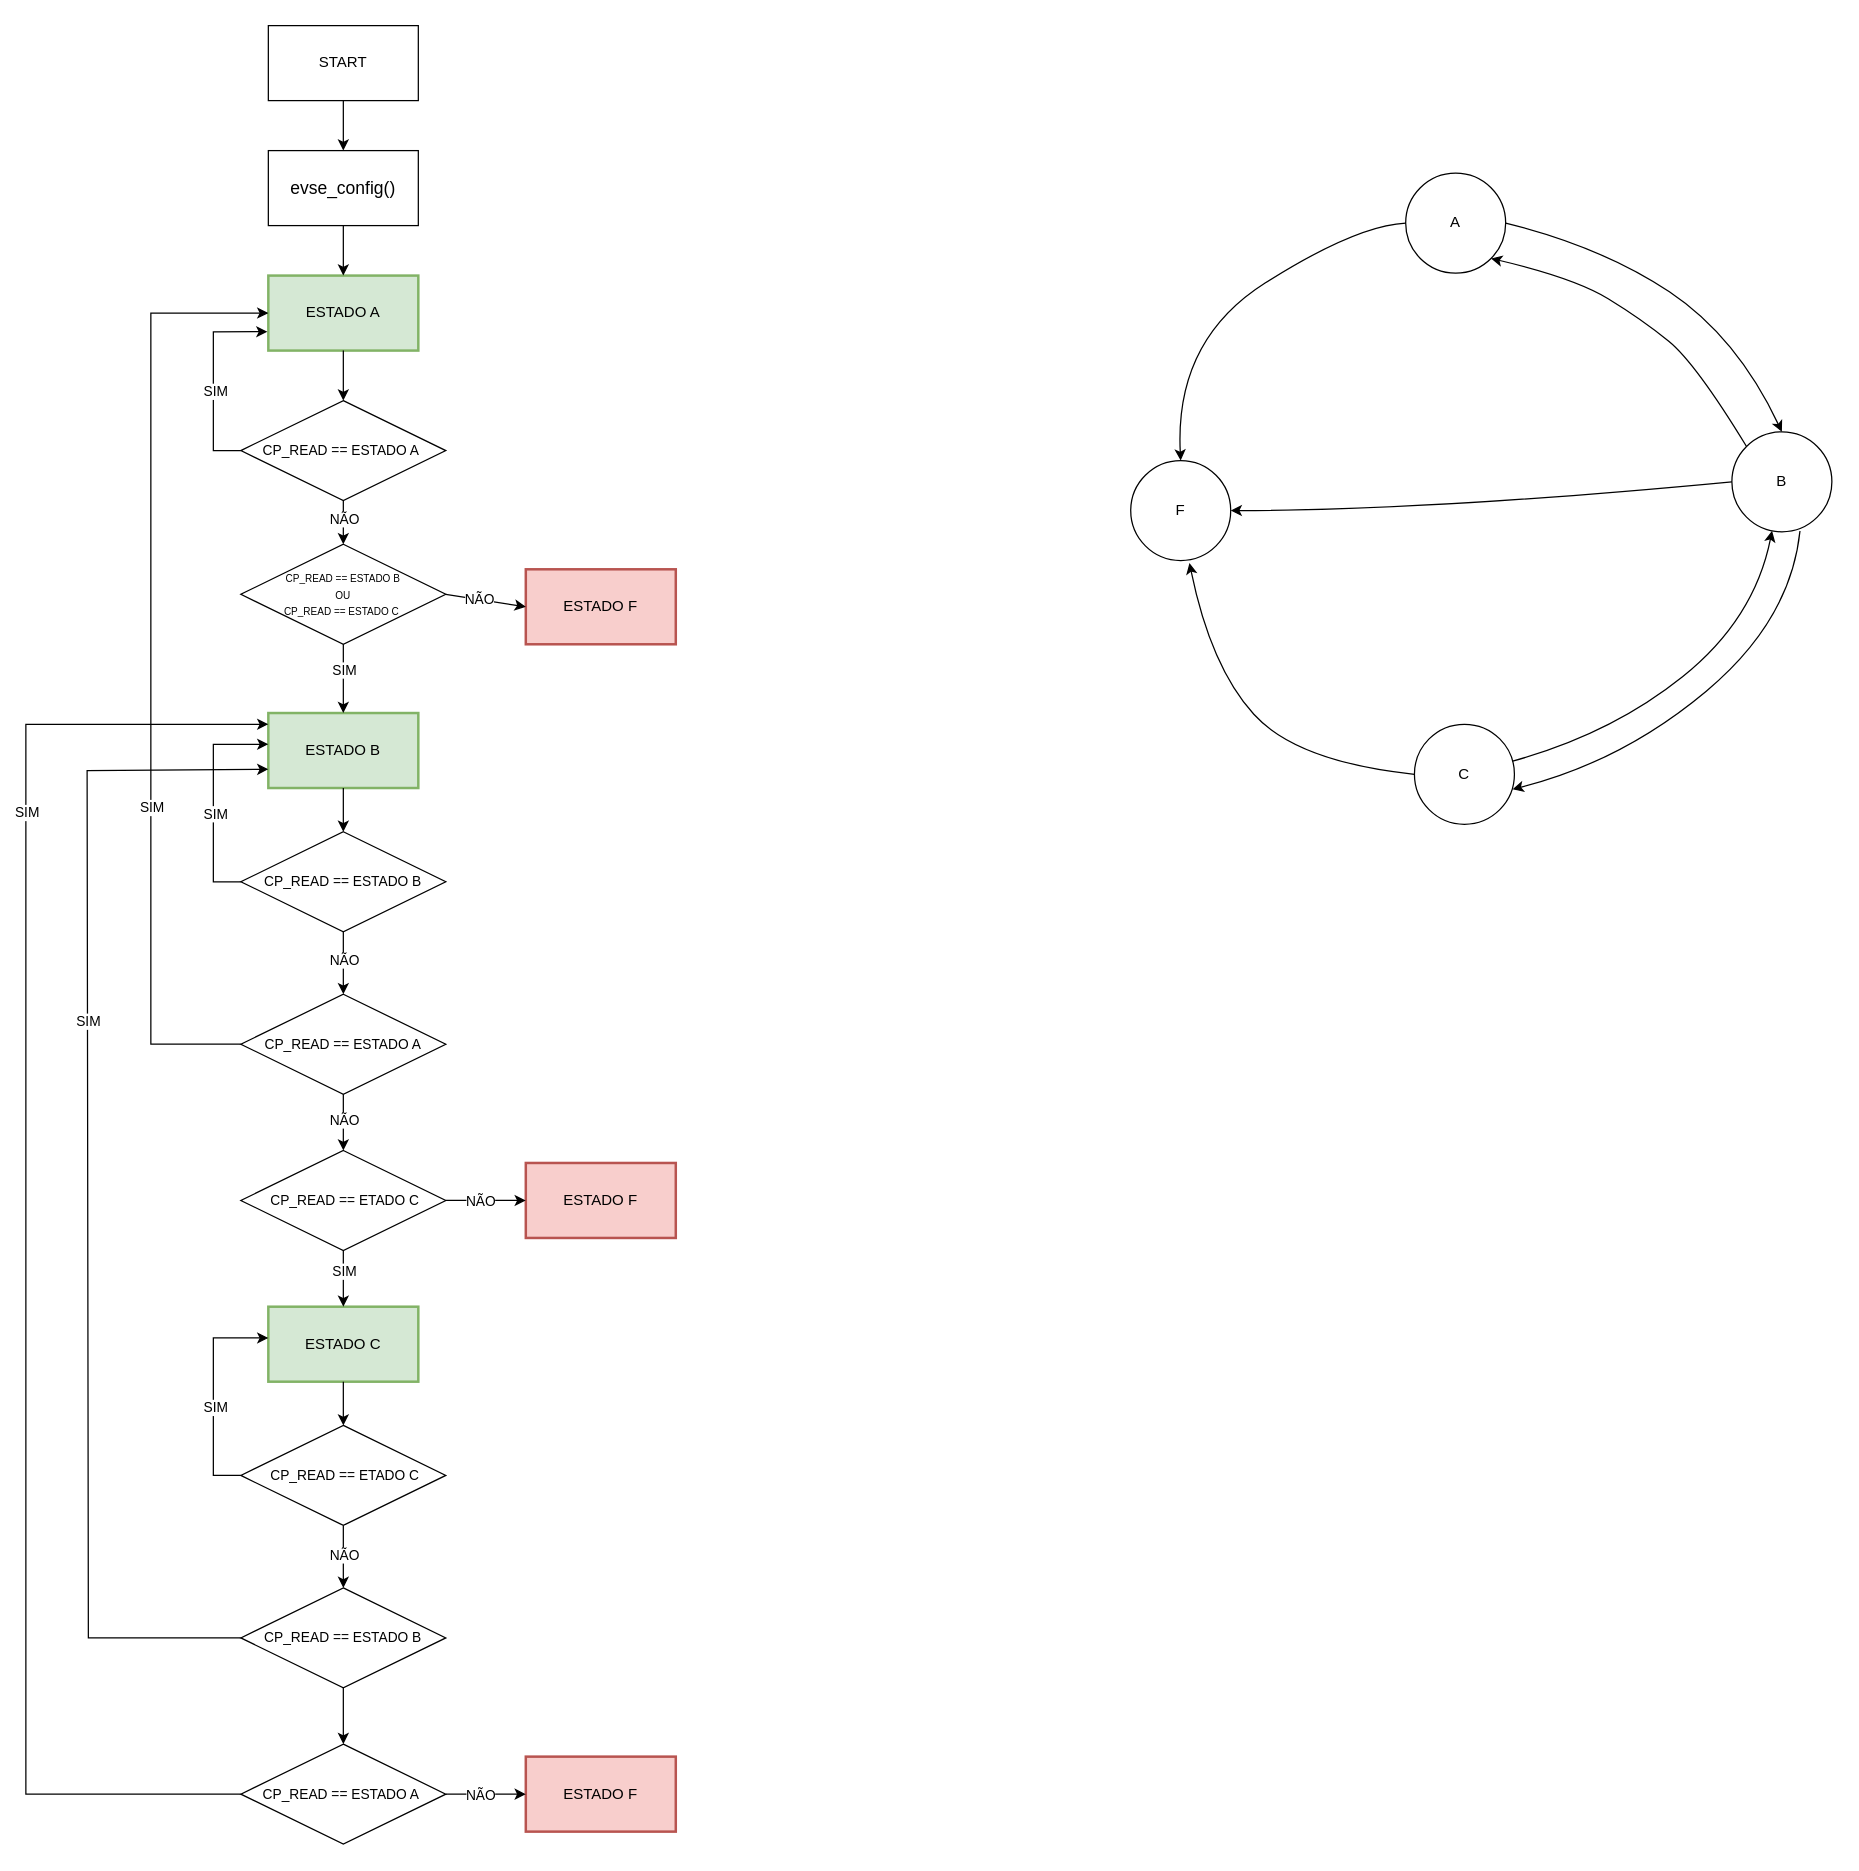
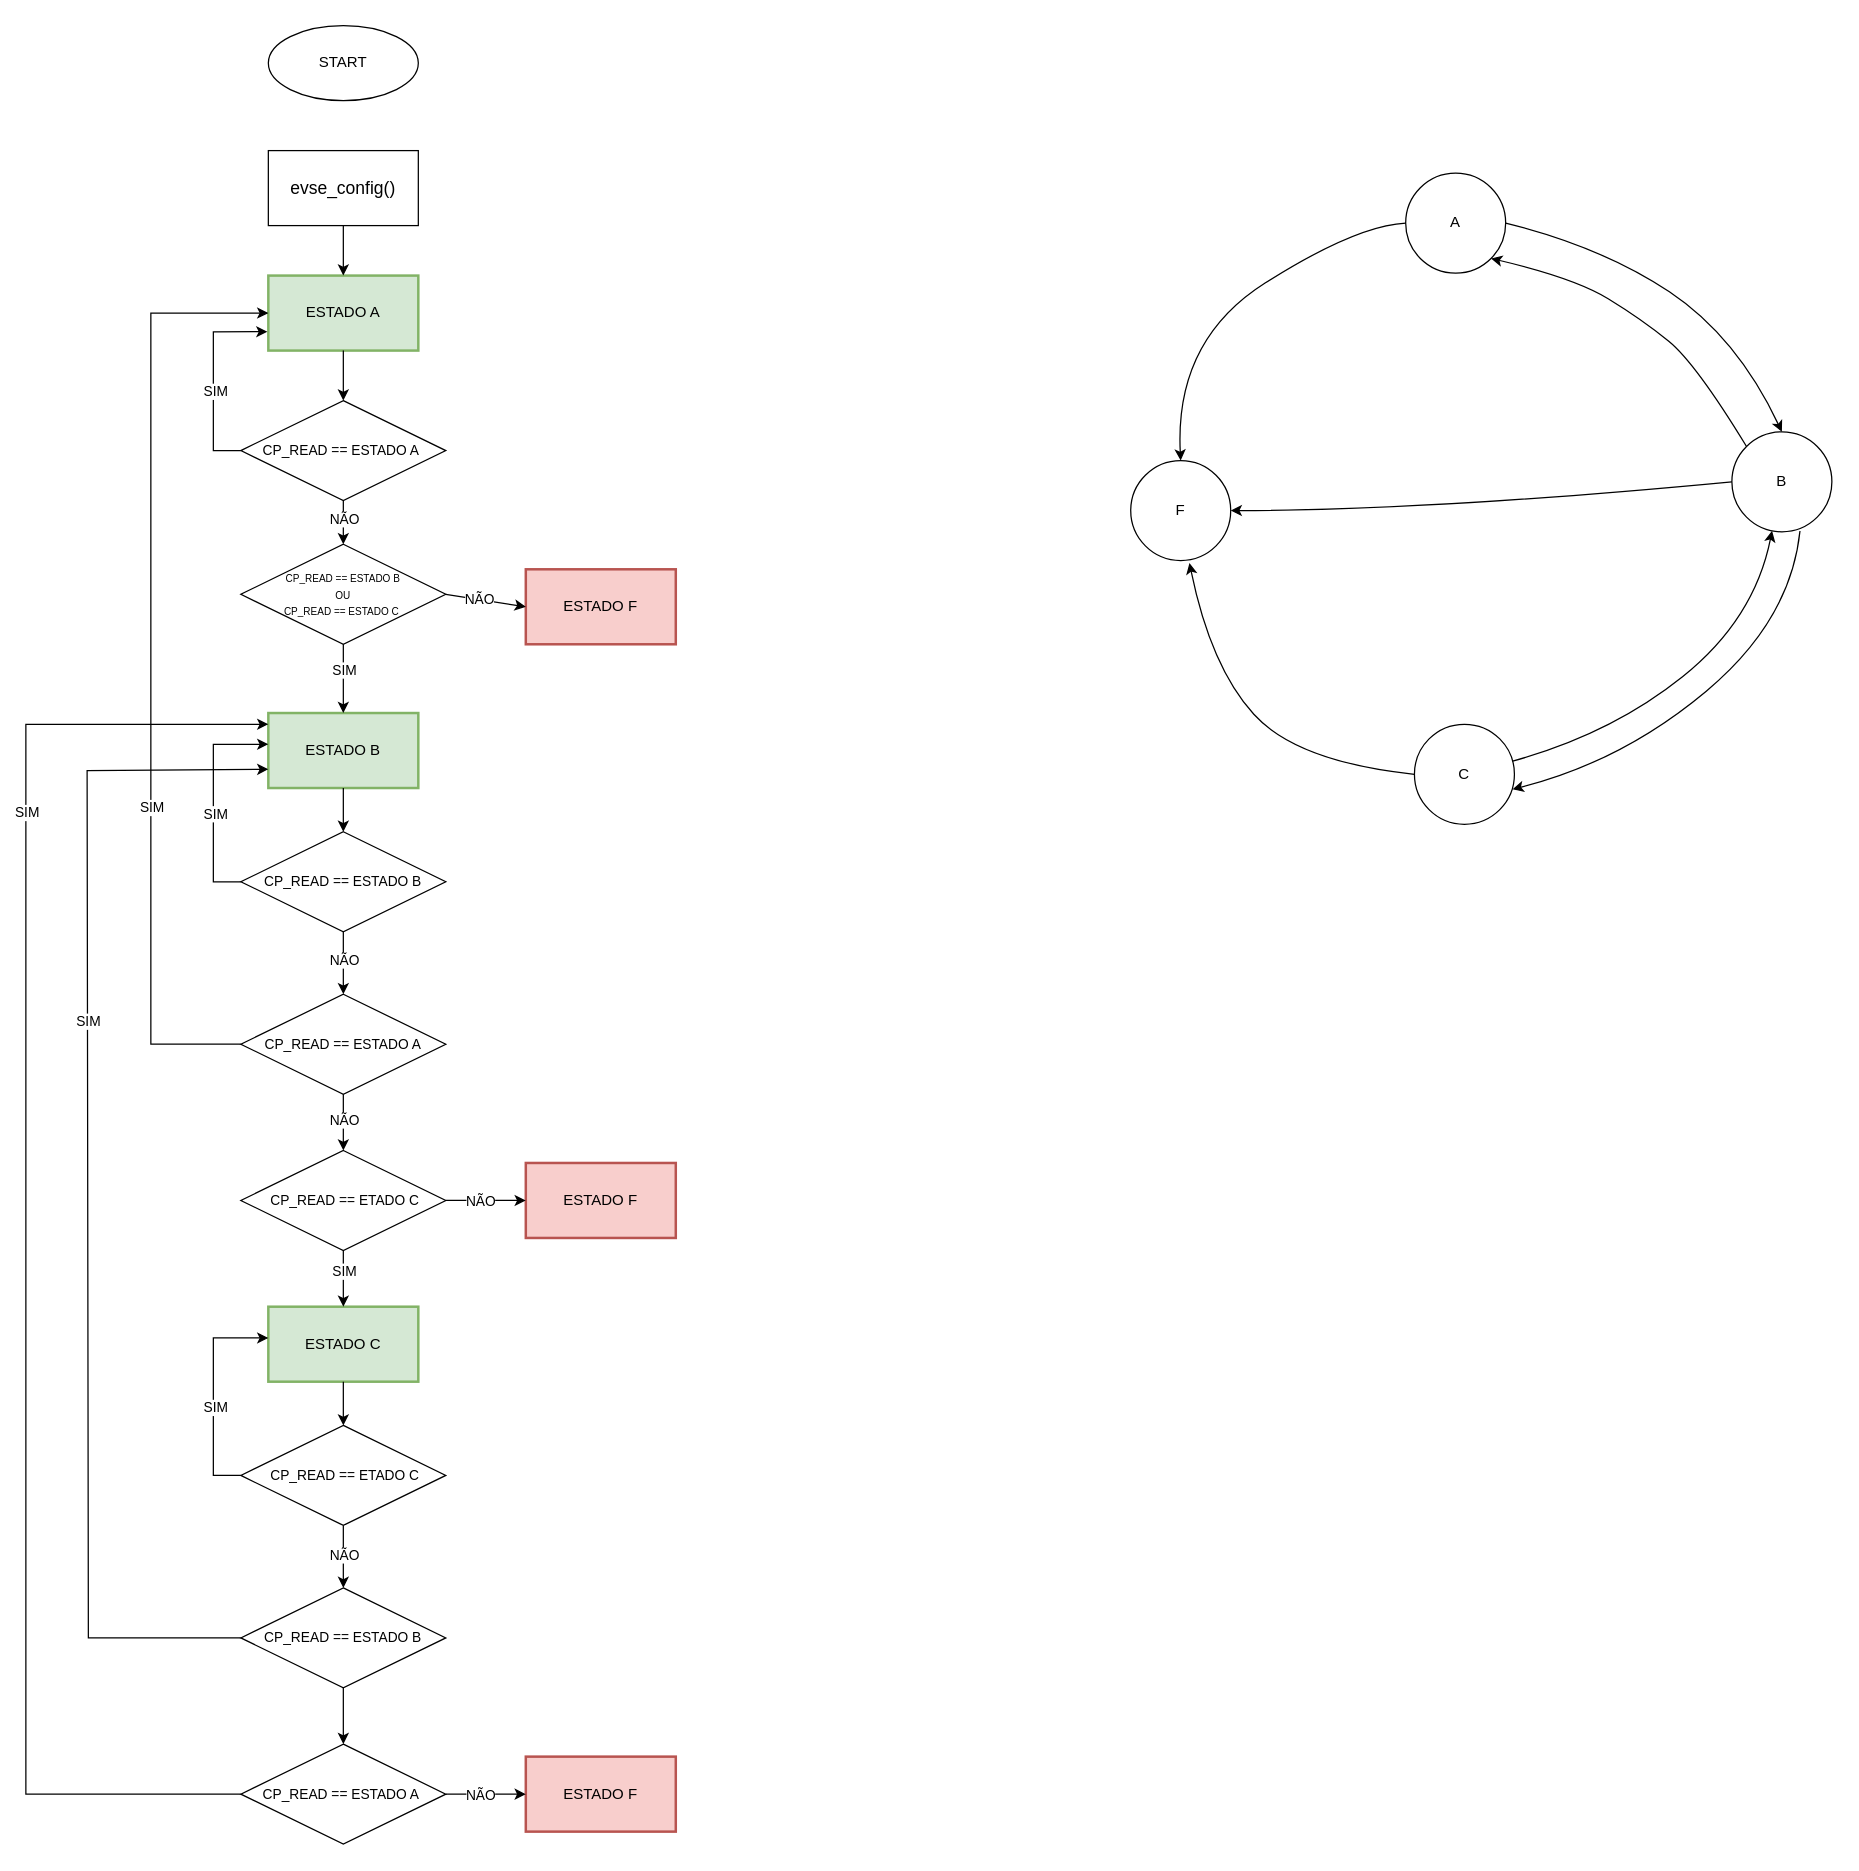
node "START": shape rectangle -> ellipse
edge "START" -> "evse_config()": removed
